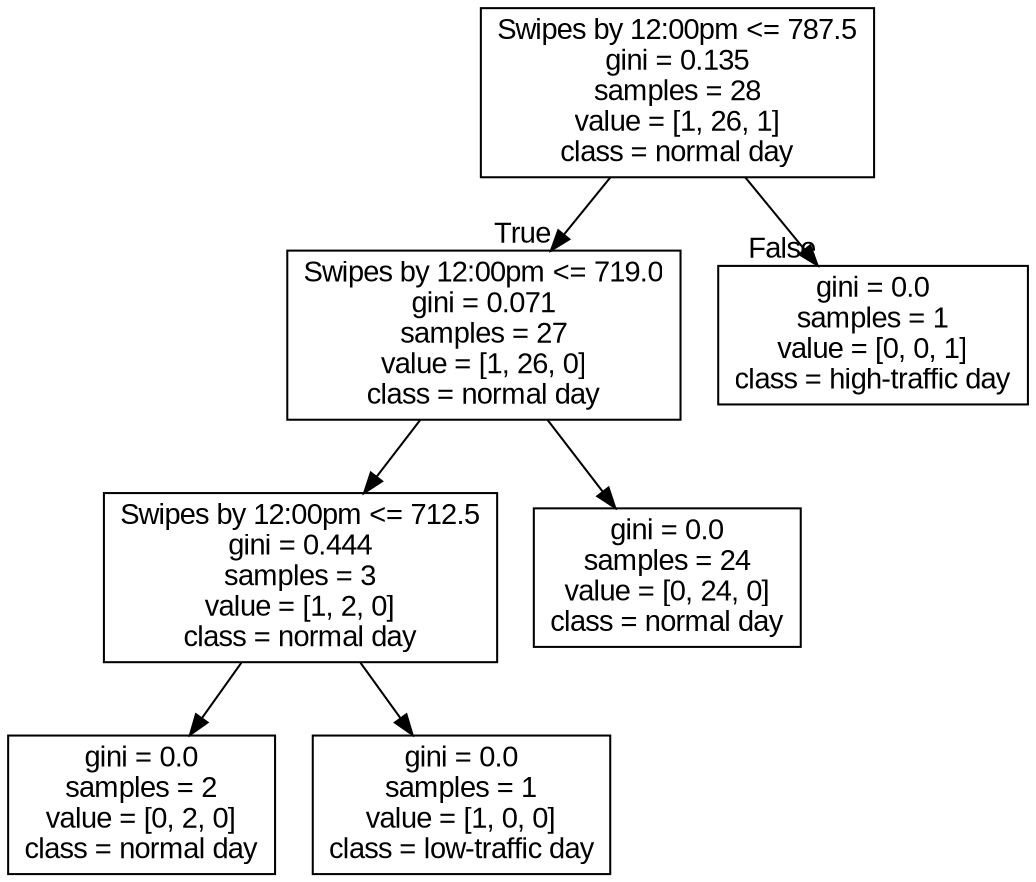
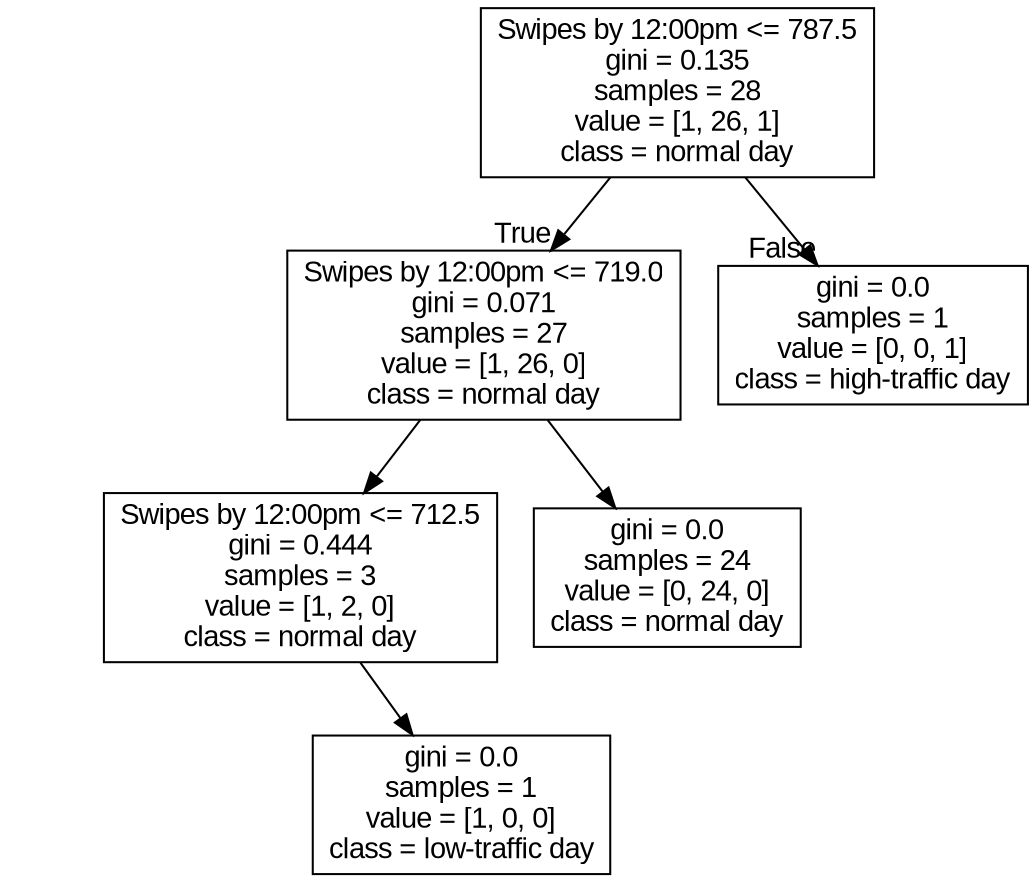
node "gini = 0.0 samples = 2 value = [0, 2, 0] class = normal day": removed
